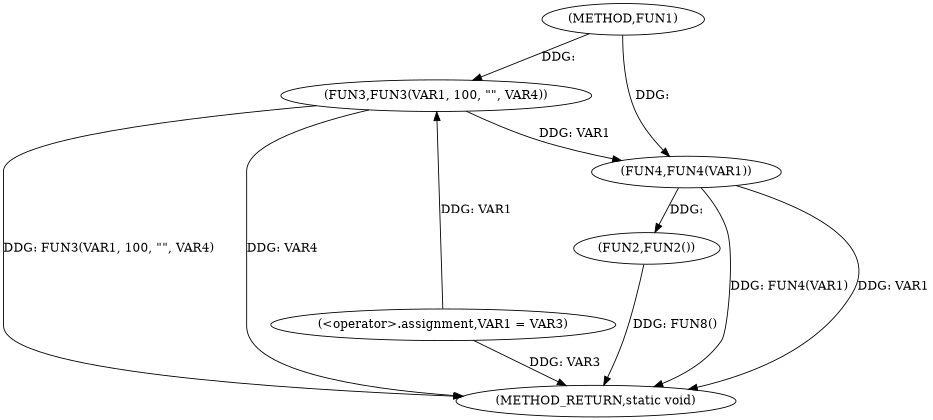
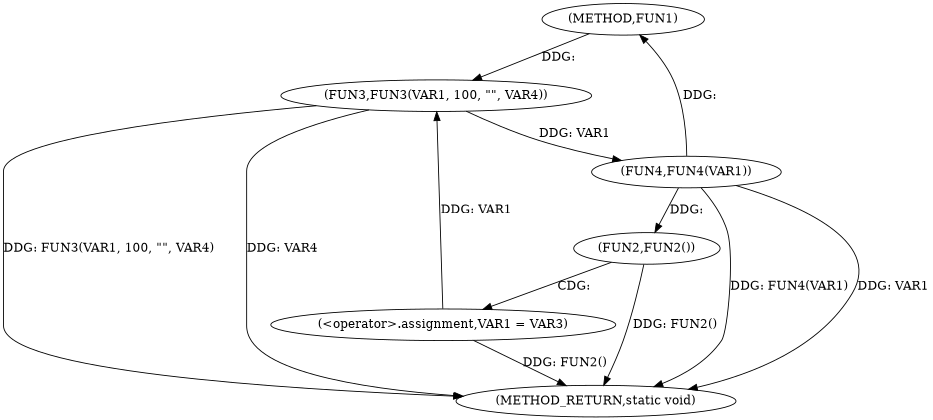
edge "(METHOD,FUN1)" -> "(FUN4,FUN4(VAR1))": reversed
edge "(FUN2,FUN2())" -> "(<operator>.assignment,VAR1 = VAR3)": added, label "CDG:"
edge "(FUN2,FUN2())" -> "(METHOD_RETURN,static void)": label "DDG: FUN8()" -> "DDG: FUN2()"
edge "(<operator>.assignment,VAR1 = VAR3)" -> "(METHOD_RETURN,static void)": label "DDG: VAR3" -> "DDG: FUN2()"
